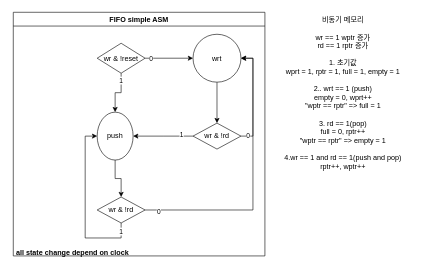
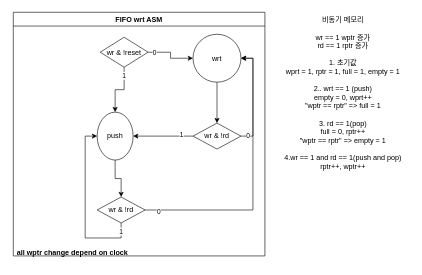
node "FIFO simple ASM": label "FIFO simple ASM" -> "FIFO wrt ASM"
node "wr & !reset": moved (121, 58) -> (124, 52)
node "all state change depend on clock": label "all state change depend on clock" -> "all wptr change depend on clock"
